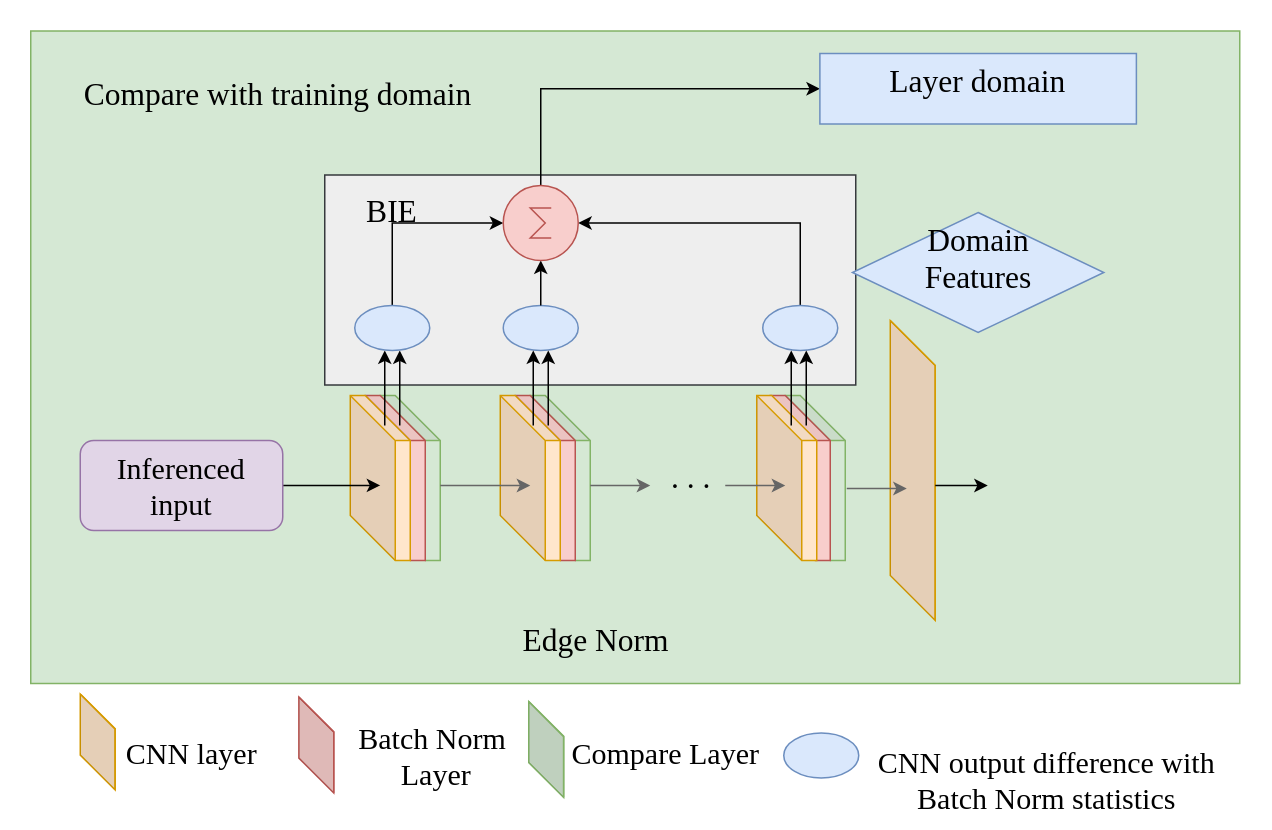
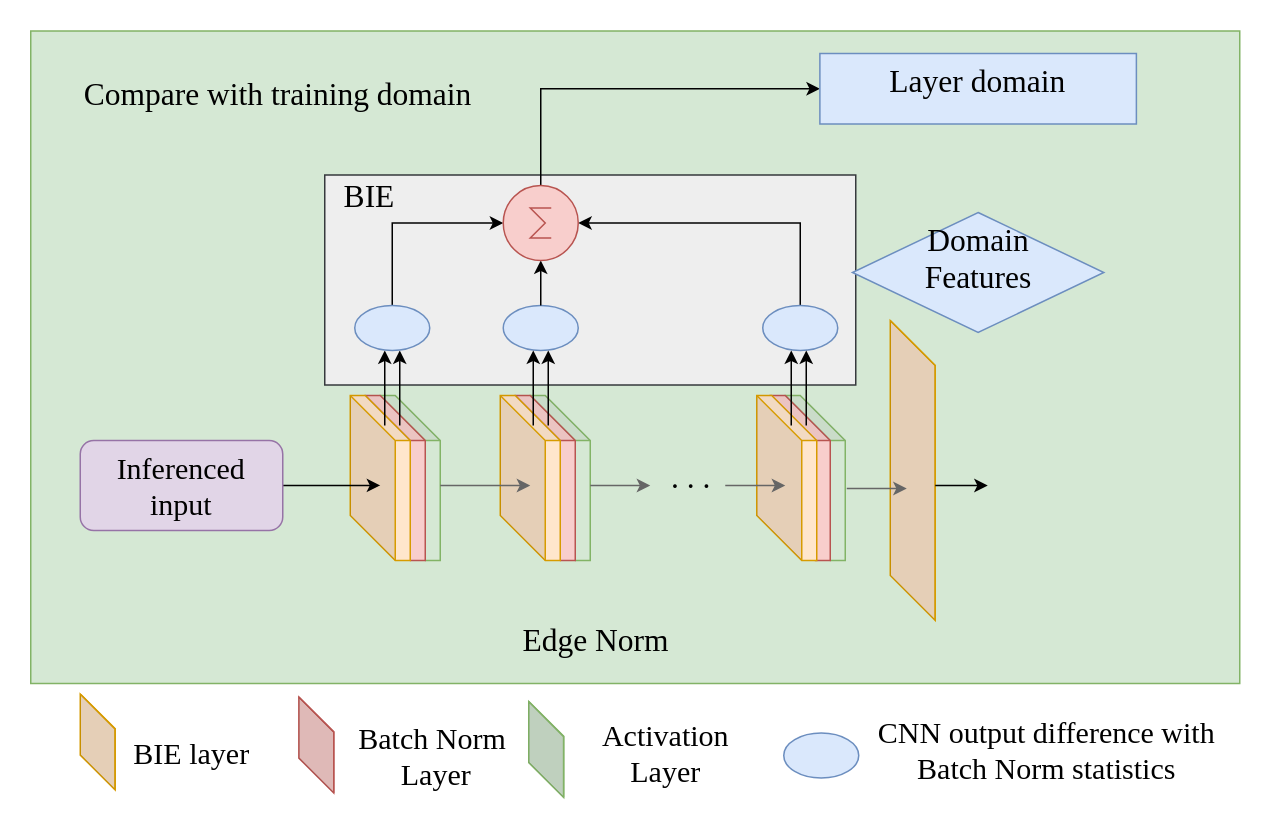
node "BIE": moved (392, 212) -> (370, 197)
node "CNN layer": label "CNN layer" -> "BIE layer"
node "Compare Layer": label "Compare Layer" -> "Activation Layer"
node "CNN output difference with Batch Norm statistics": moved (1047, 779) -> (1047, 749)
